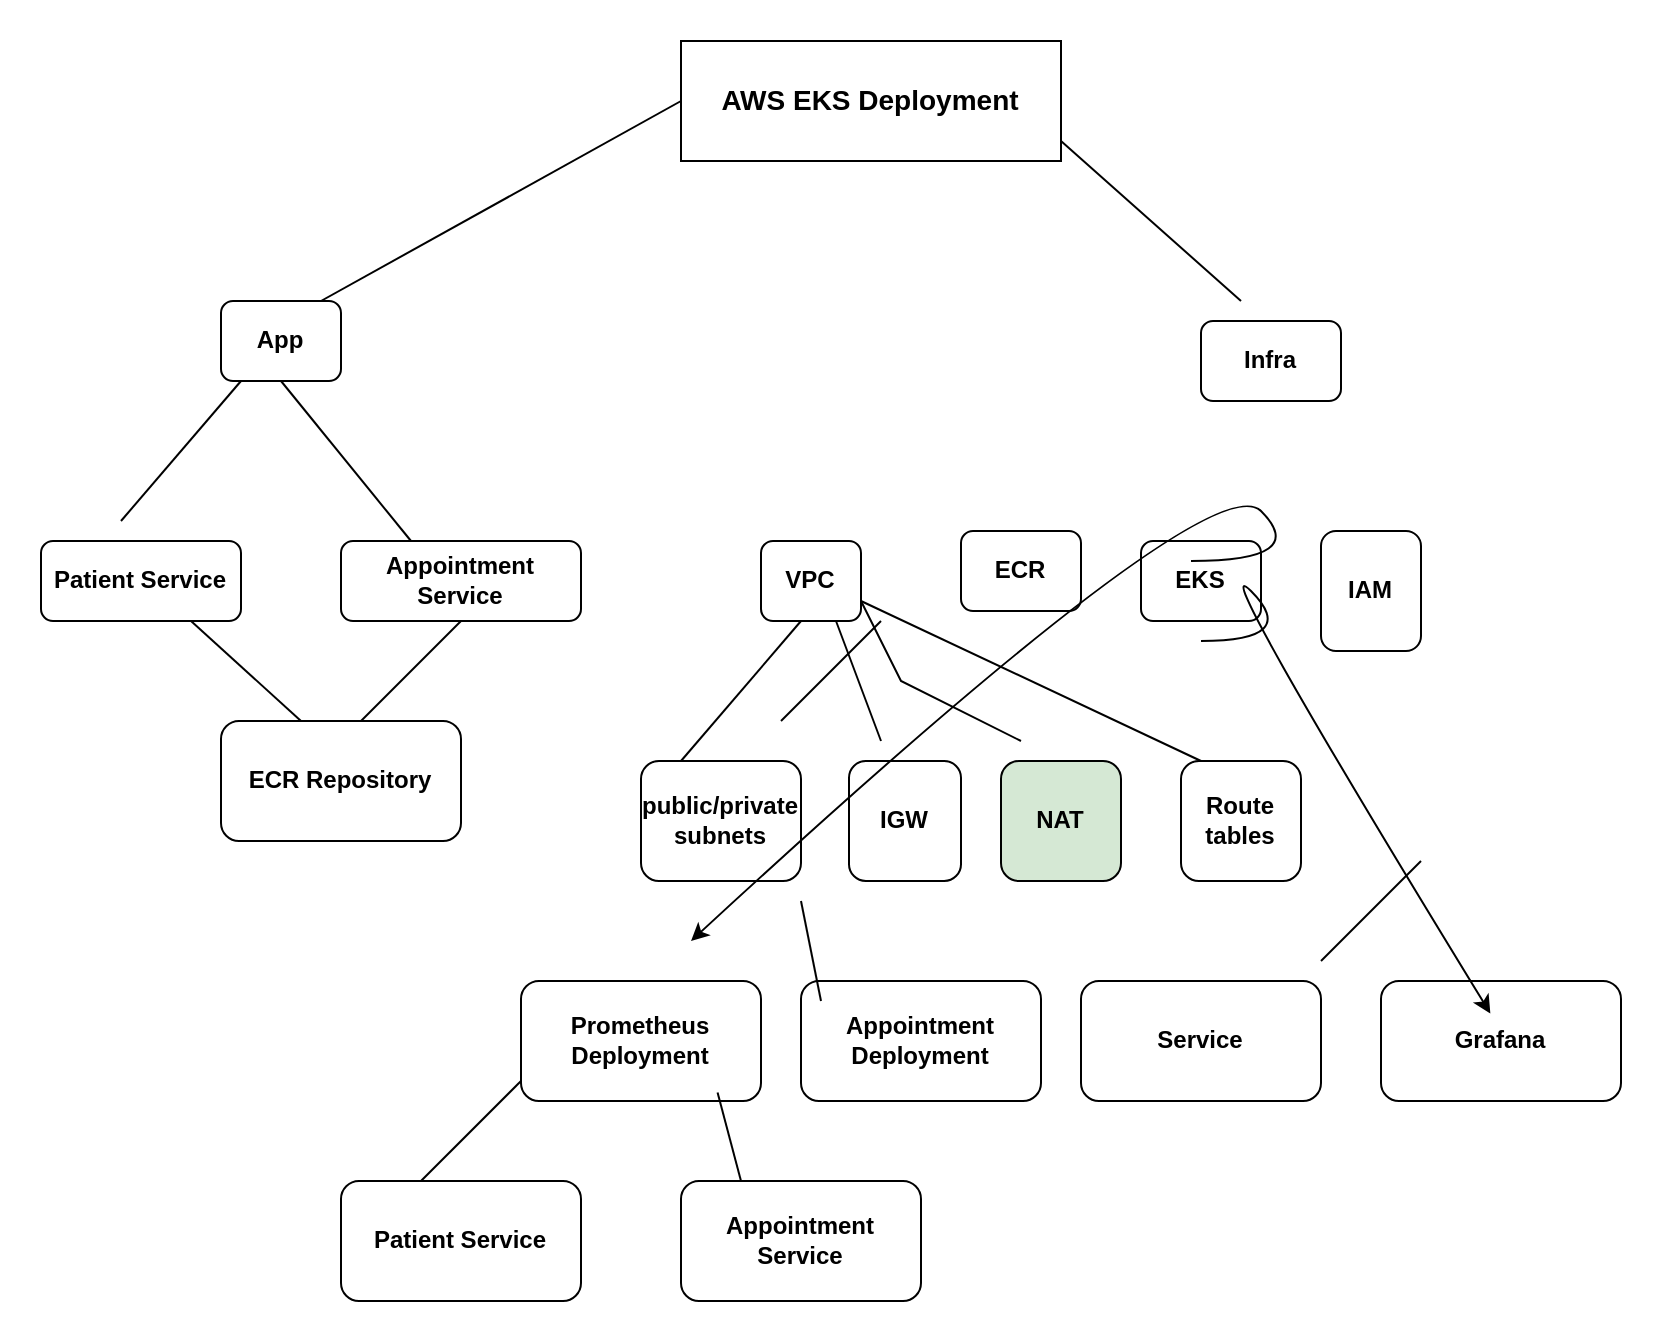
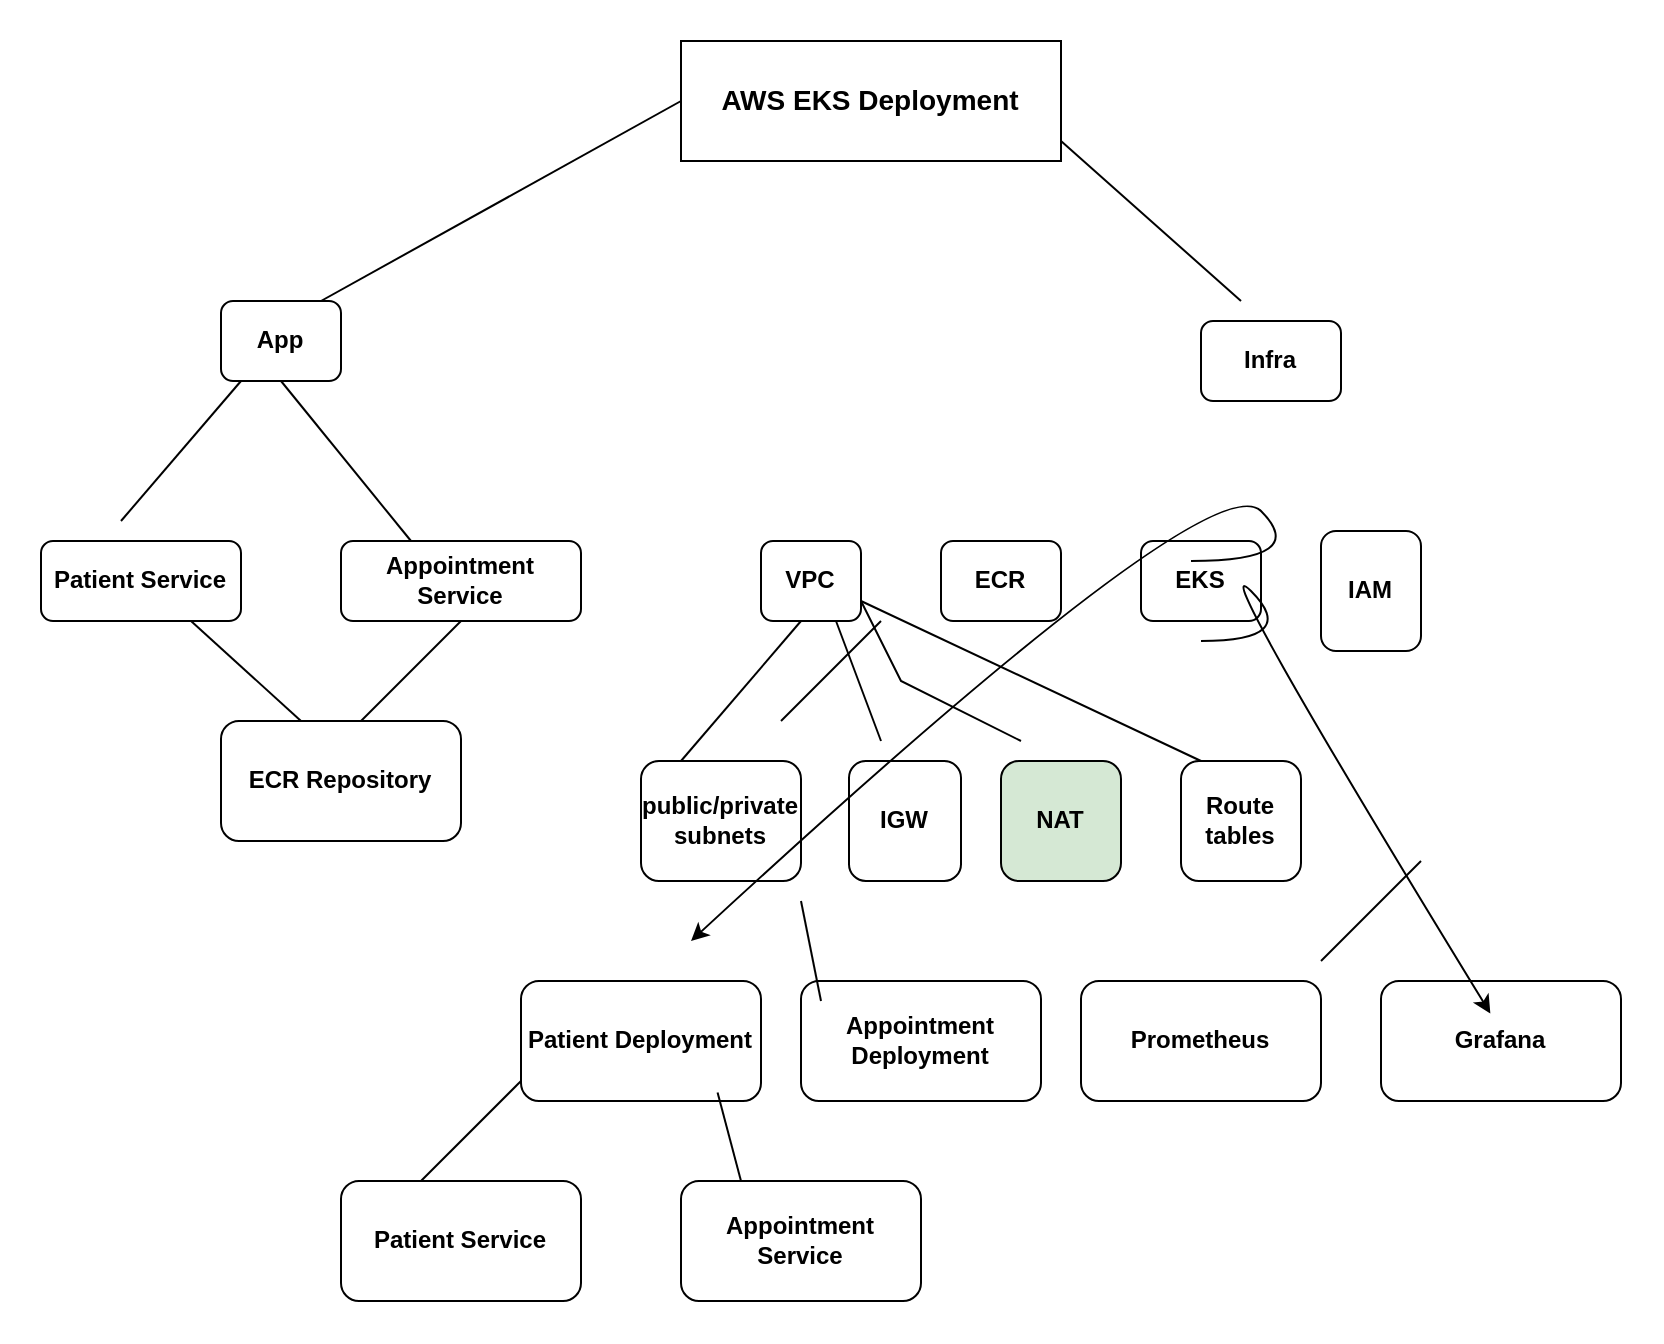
node "ECR": moved (1021, 571) -> (1001, 581)
node "Prometheus Deployment": label "Prometheus Deployment" -> "Patient Deployment"
node "Service": label "Service" -> "Prometheus"
